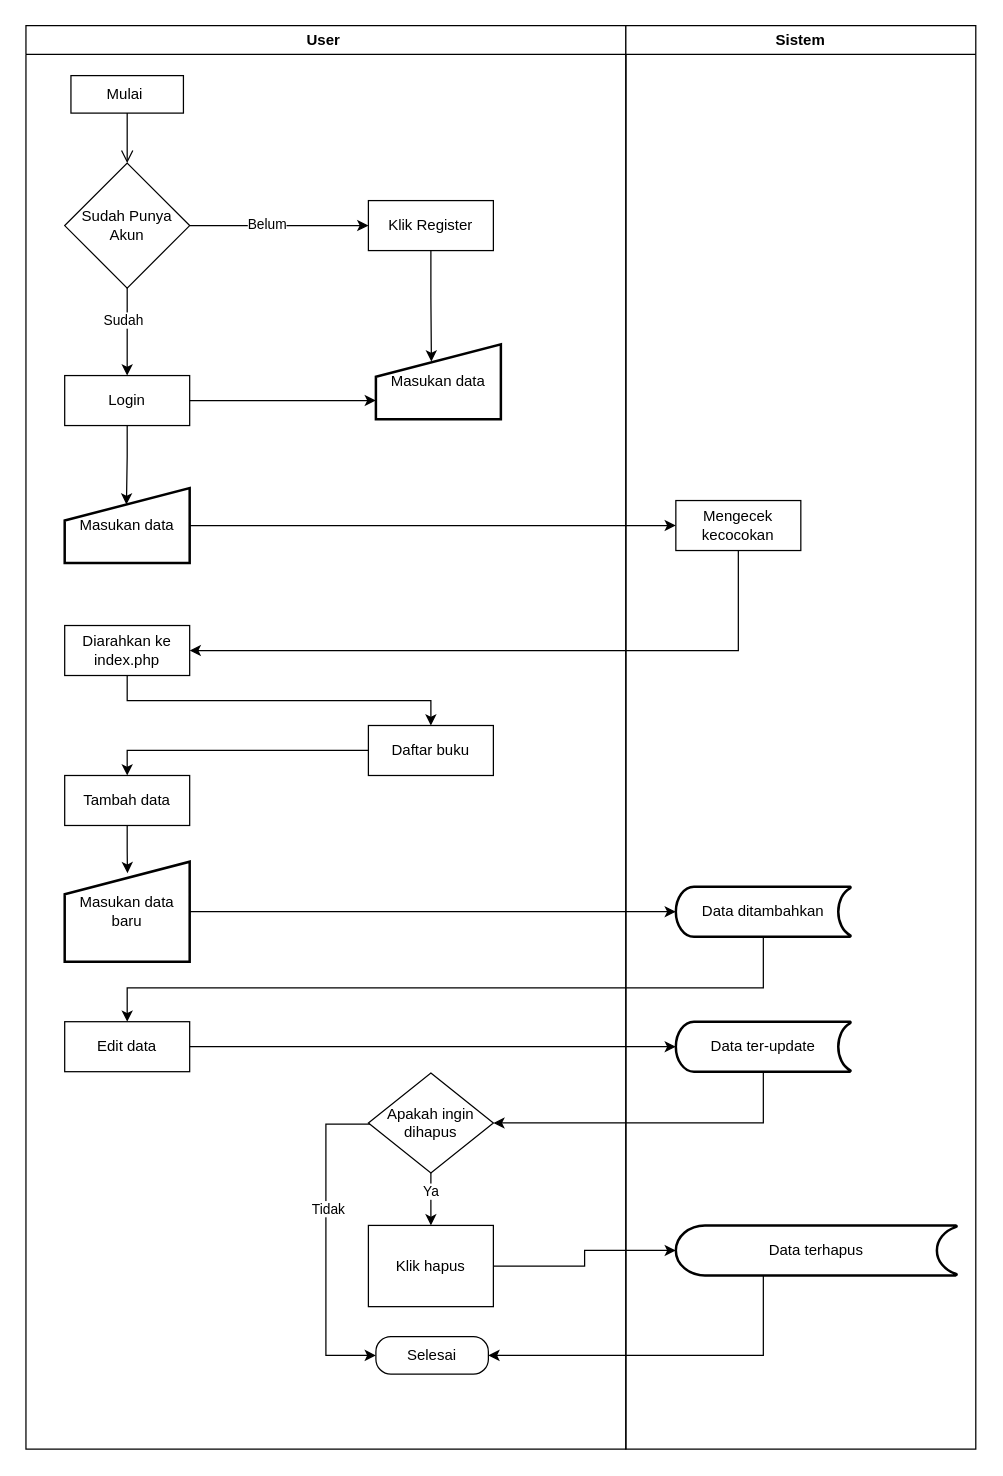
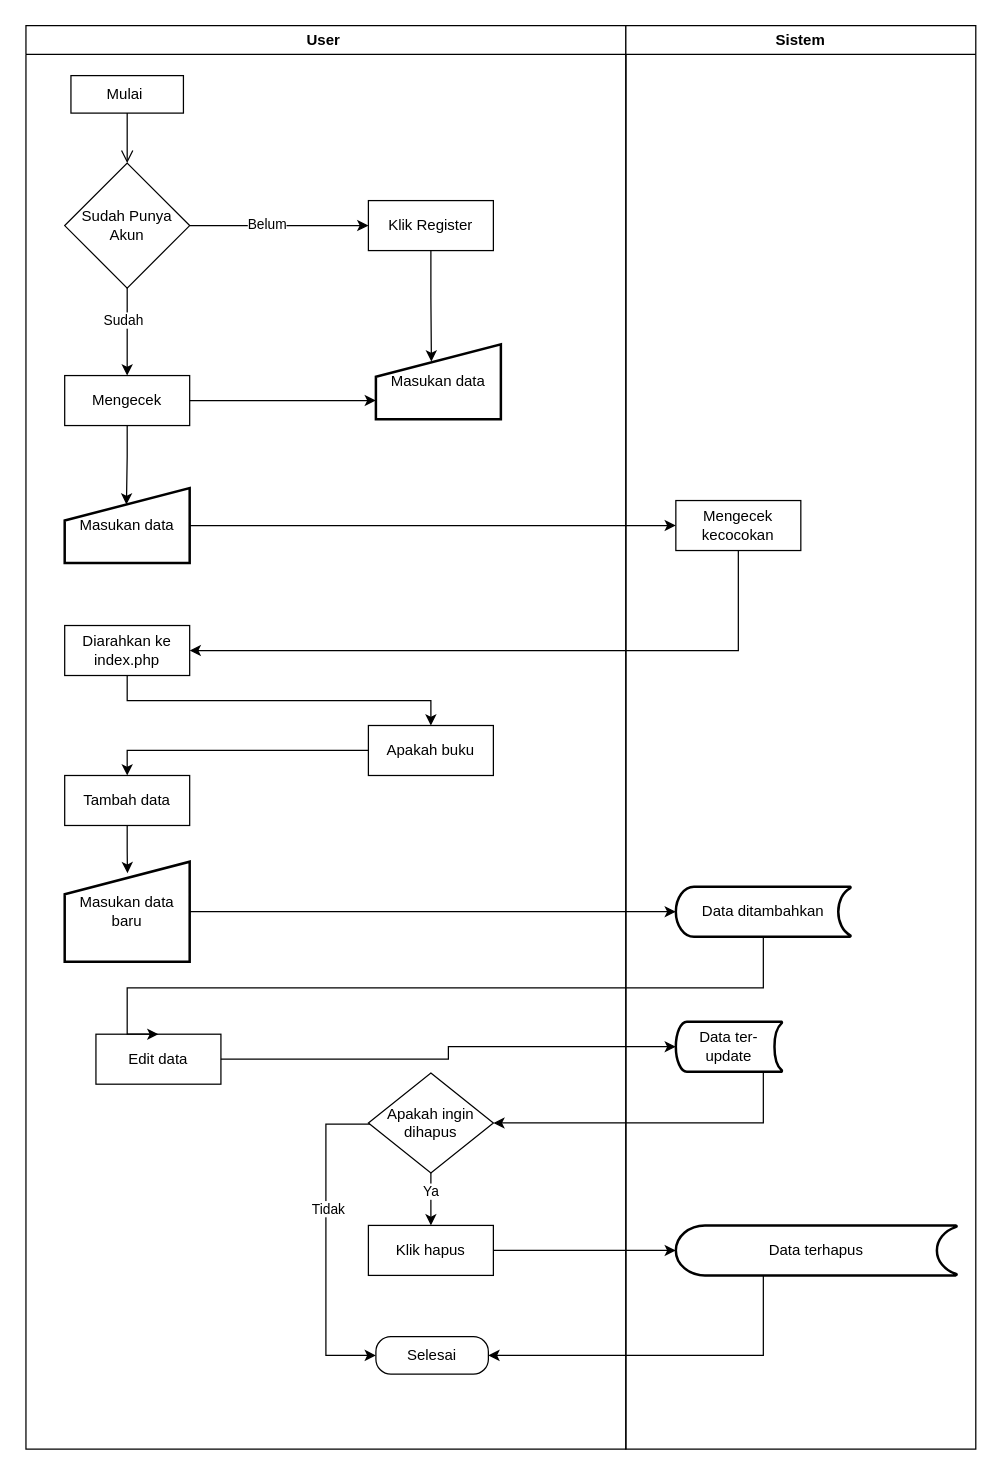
node "Login": label "Login" -> "Mengecek"
node "Daftar buku": label "Daftar buku" -> "Apakah buku"
node "Edit data": moved (127, 1047) -> (158, 1059)
node "Data ter-update": size 175x50 -> 106x50
node "Klik hapus": size 125x81 -> 125x50
